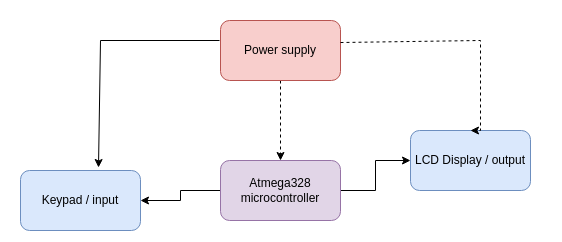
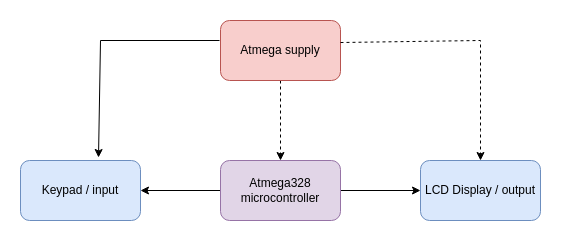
node "Power supply": label "Power supply" -> "Atmega supply"
node "LCD Display / output": moved (471, 161) -> (481, 191)
node "Keypad / input": moved (81, 201) -> (81, 191)
